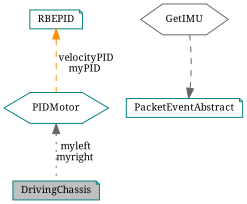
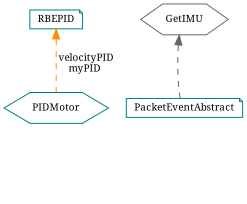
edge "GetIMU" -> "PacketEventAbstract": reversed
node "DrivingChassis": removed
